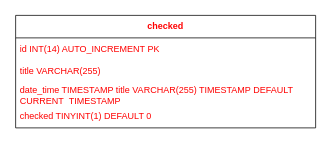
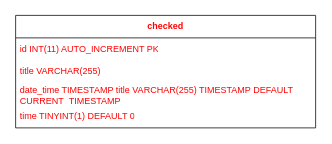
node "id INT(14) AUTO_INCREMENT PK": label "id INT(14) AUTO_INCREMENT PK" -> "id INT(11) AUTO_INCREMENT PK"
node "checked TINYINT(1) DEFAULT 0": label "checked TINYINT(1) DEFAULT 0" -> "time TINYINT(1) DEFAULT 0"
